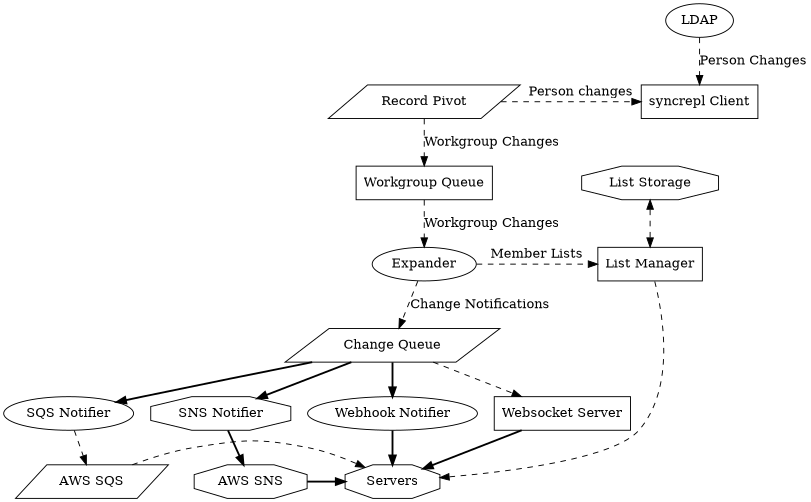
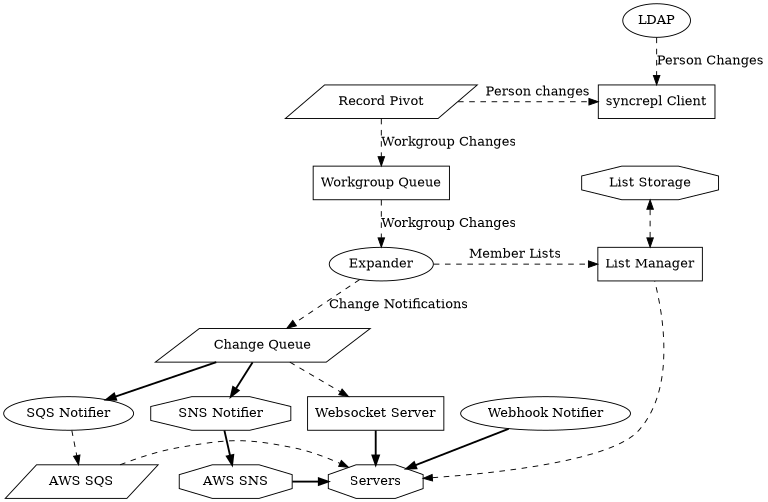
edge "Change Queue" -> "Webhook Notifier": removed
